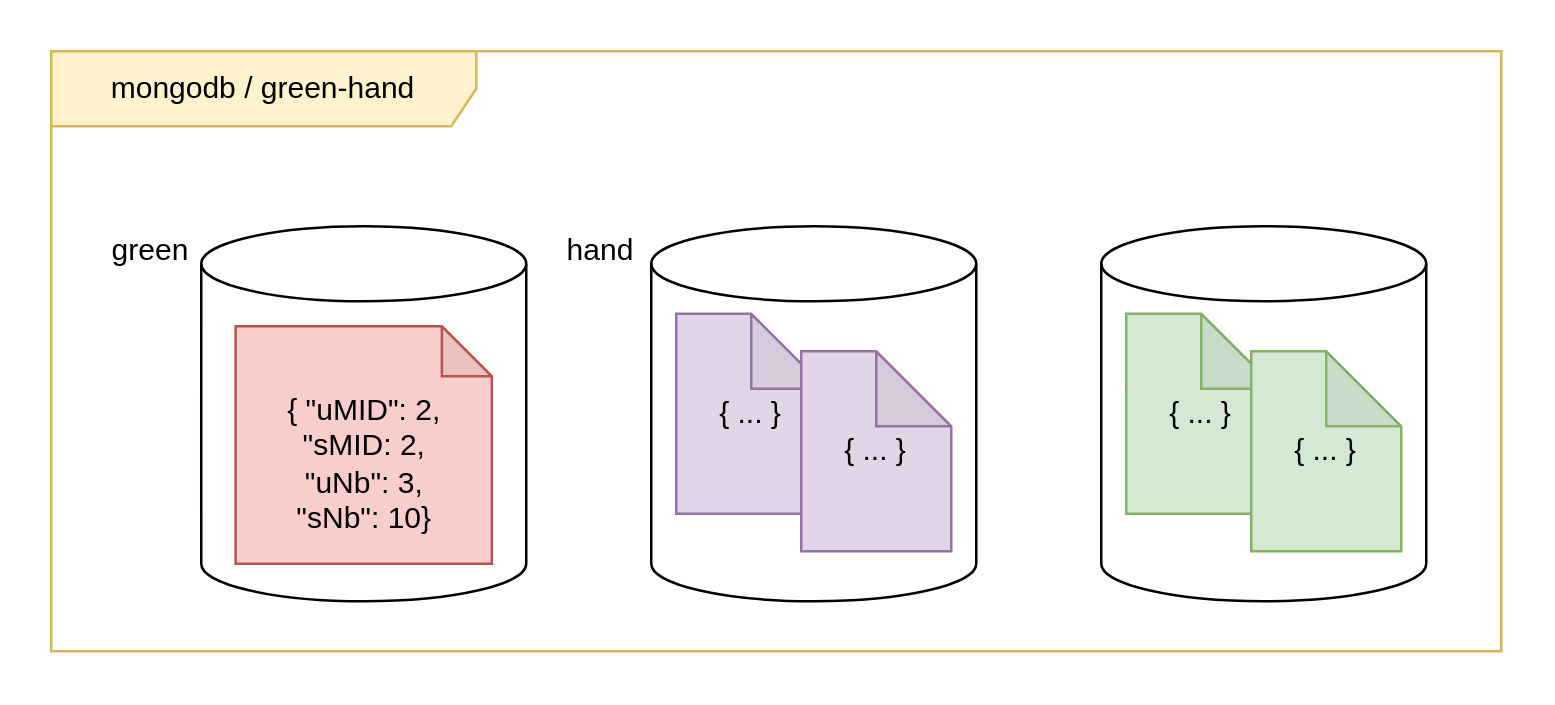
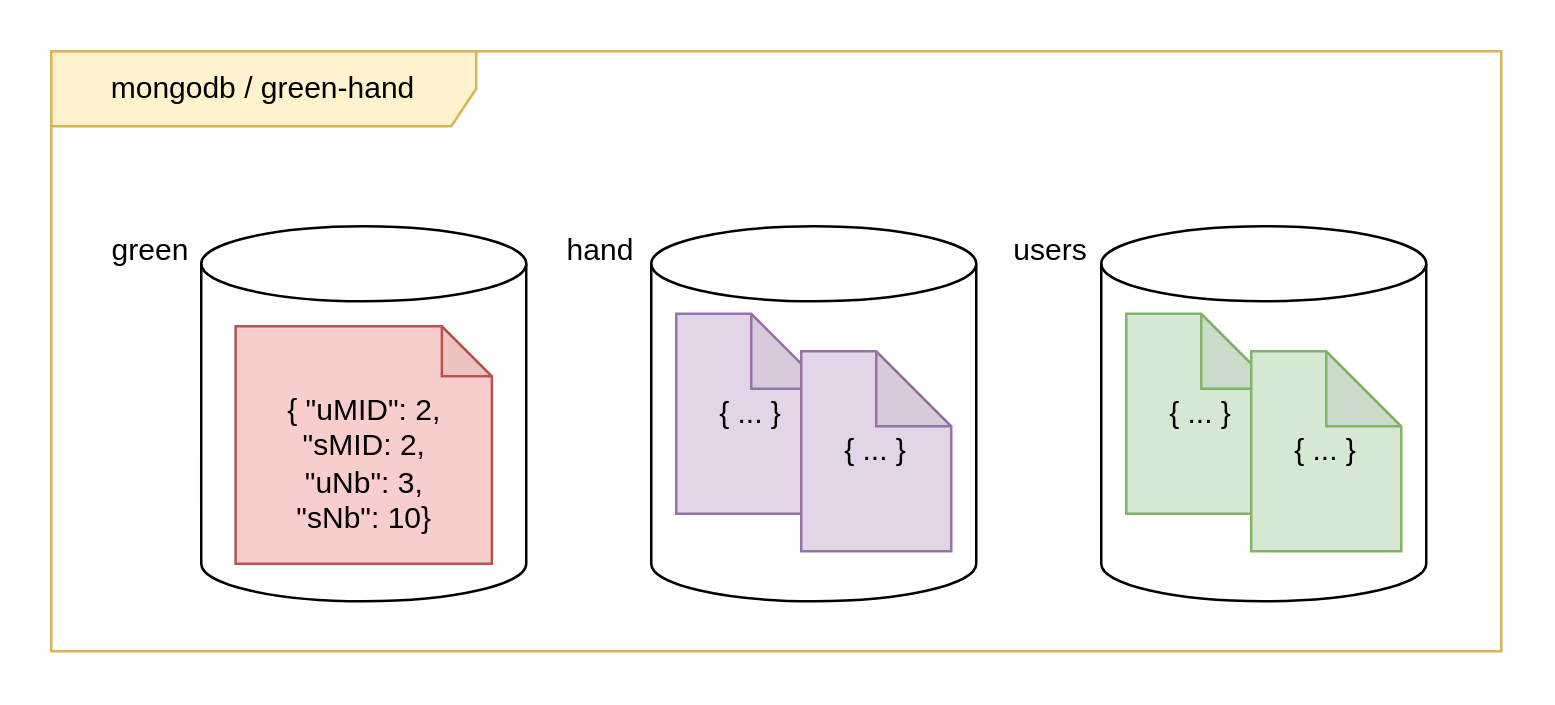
node "users": added
